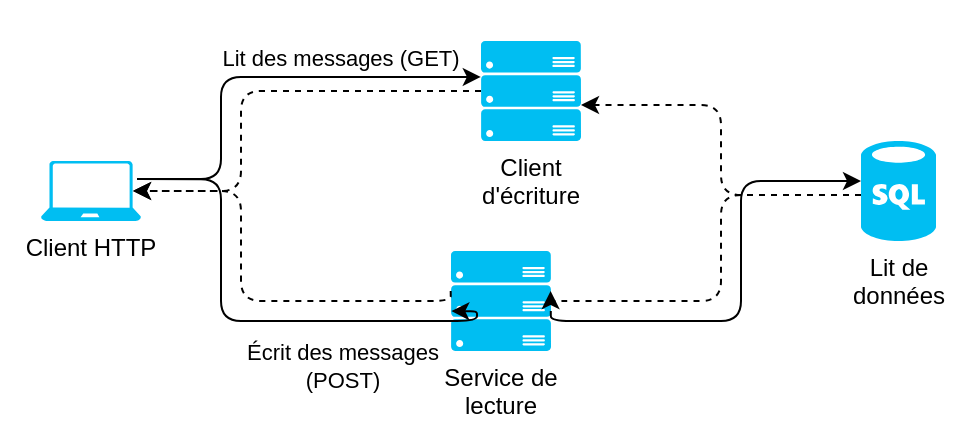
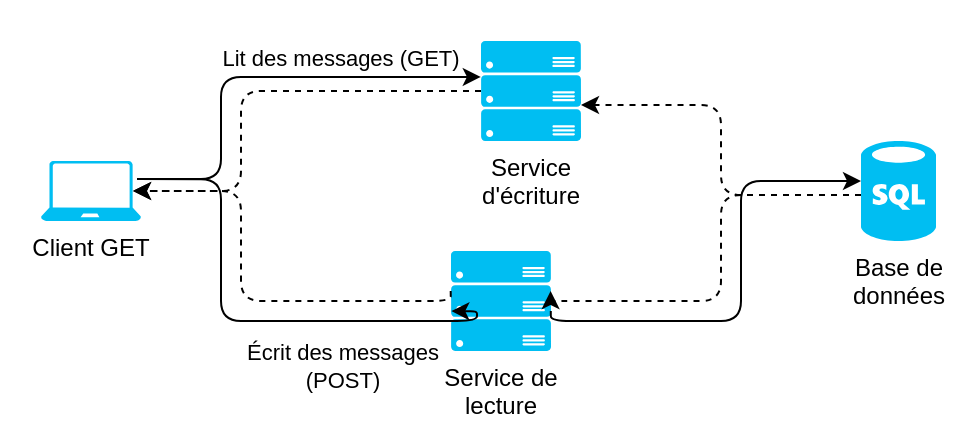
node "Client d'écriture": label "Client d'écriture" -> "Service d'écriture"
node "Client HTTP": label "Client HTTP" -> "Client GET"
node "Lit de données": label "Lit de données" -> "Base de données"
